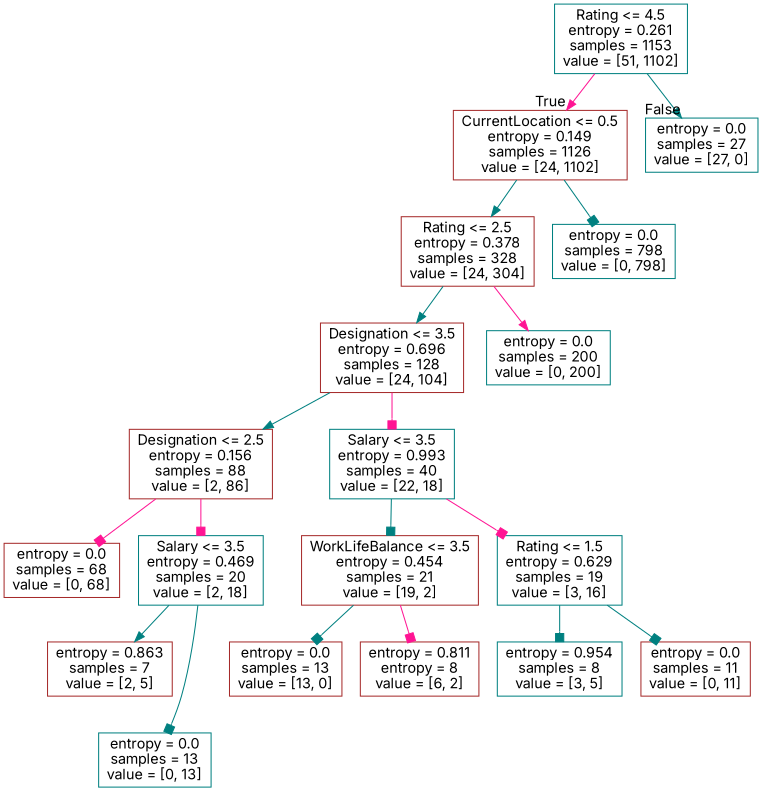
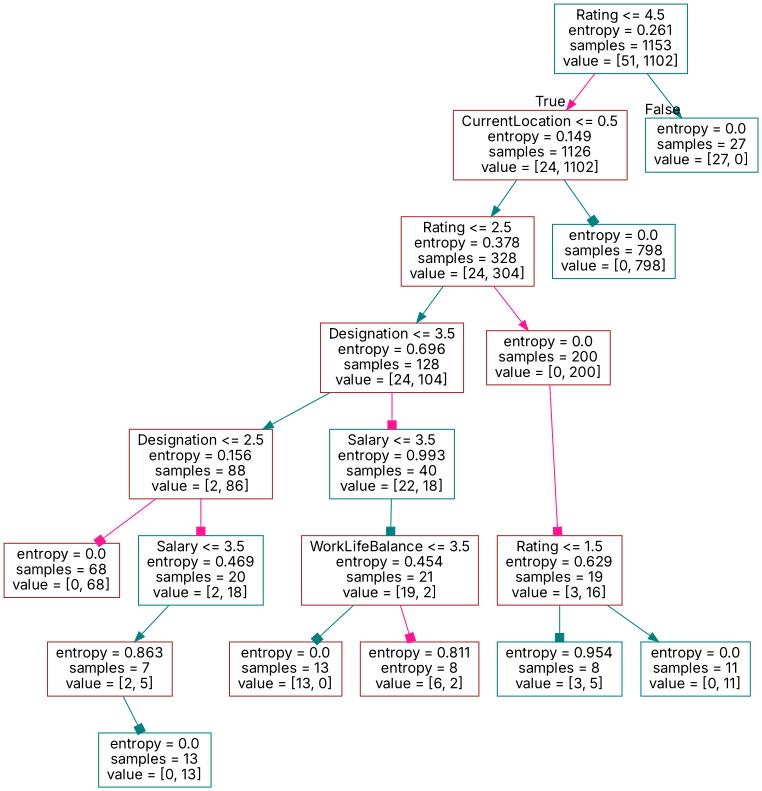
node "entropy = 0.0 samples = 200 value = [0, 200]": color teal -> brown
edge "Salary <= 3.5 entropy = 0.993 samples = 40 value = [22, 18]" -> "Rating <= 1.5 entropy = 0.629 samples = 19 value = [3, 16]": now "entropy = 0.0 samples = 200 value = [0, 200]" -> "Rating <= 1.5 entropy = 0.629 samples = 19 value = [3, 16]"
node "Rating <= 1.5 entropy = 0.629 samples = 19 value = [3, 16]": color teal -> brown
edge "Rating <= 1.5 entropy = 0.629 samples = 19 value = [3, 16]" -> "entropy = 0.0 samples = 11 value = [0, 11]": arrowhead box -> normal
edge "Salary <= 3.5 entropy = 0.469 samples = 20 value = [2, 18]" -> "entropy = 0.0 samples = 13 value = [0, 13]": now "entropy = 0.863 samples = 7 value = [2, 5]" -> "entropy = 0.0 samples = 13 value = [0, 13]"
node "entropy = 0.0 samples = 11 value = [0, 11]": color brown -> teal
